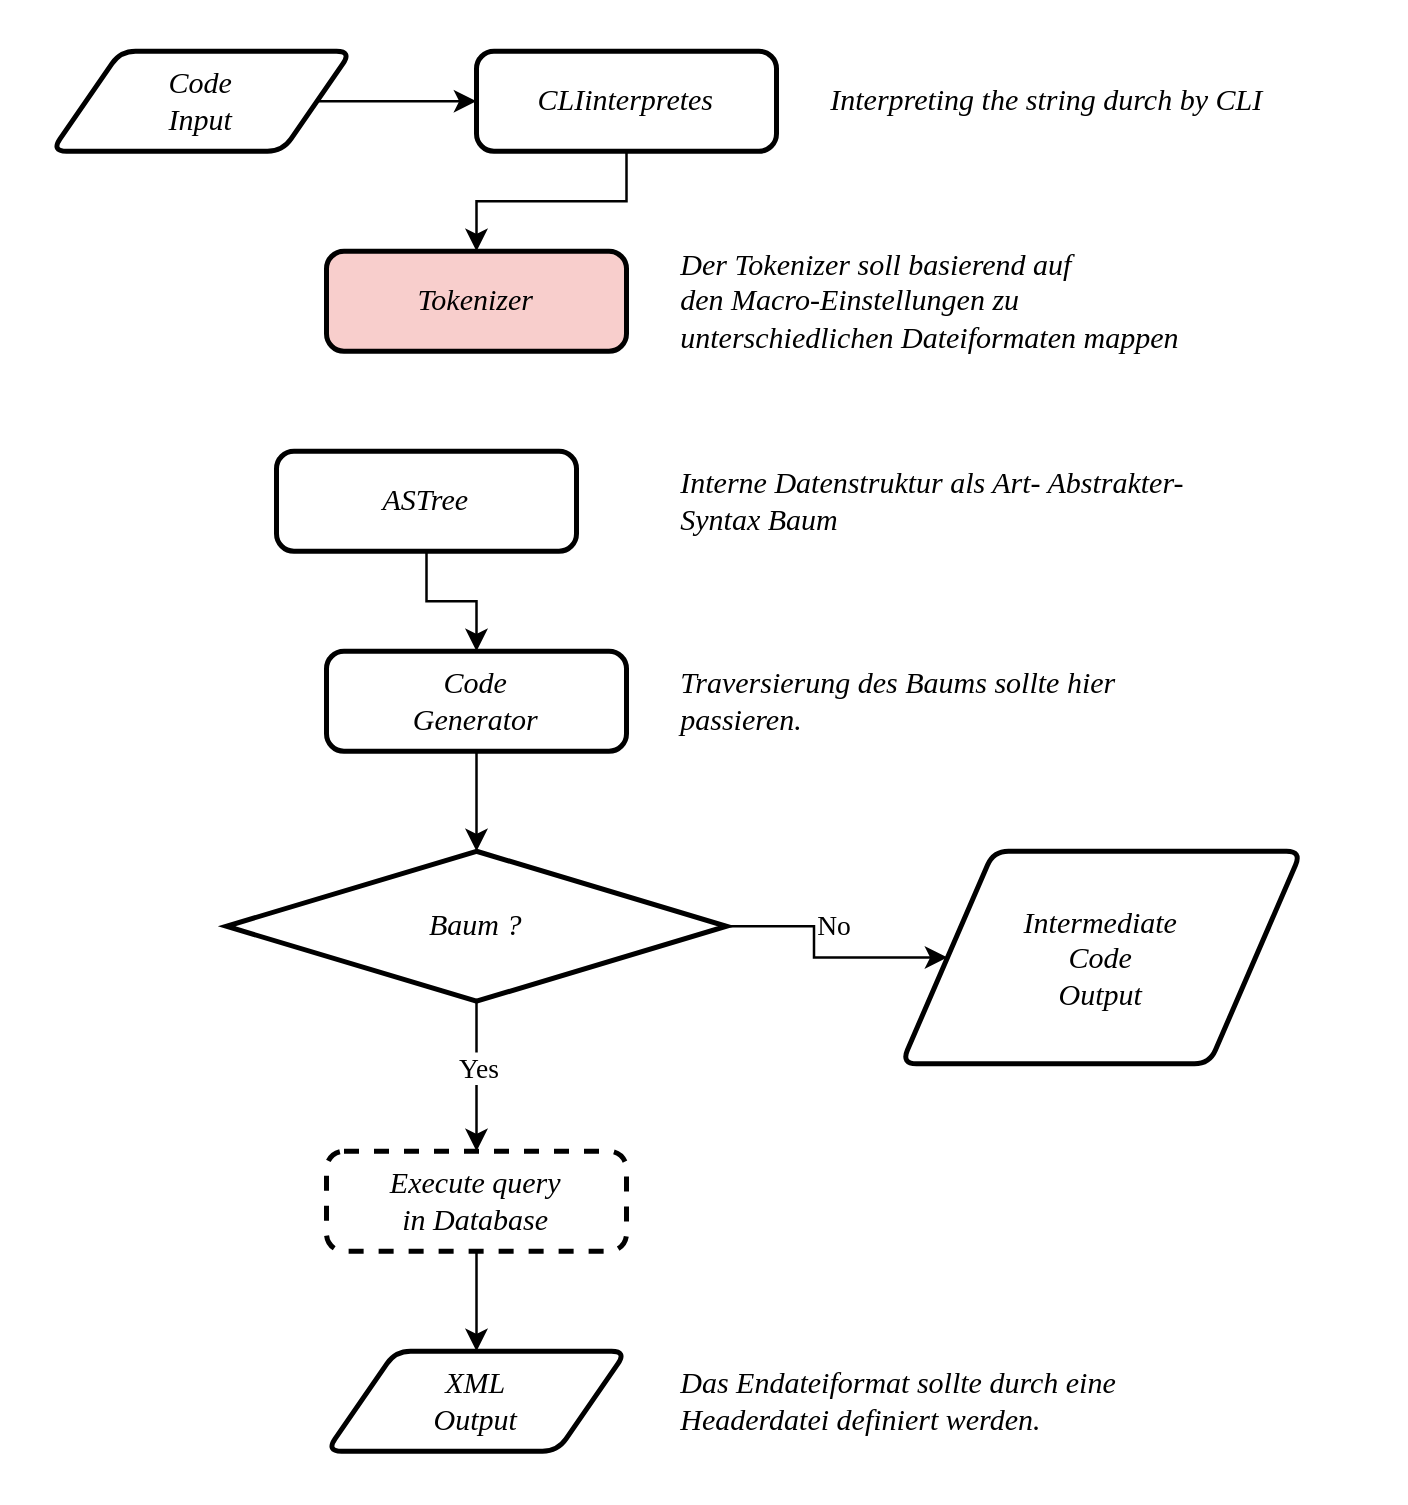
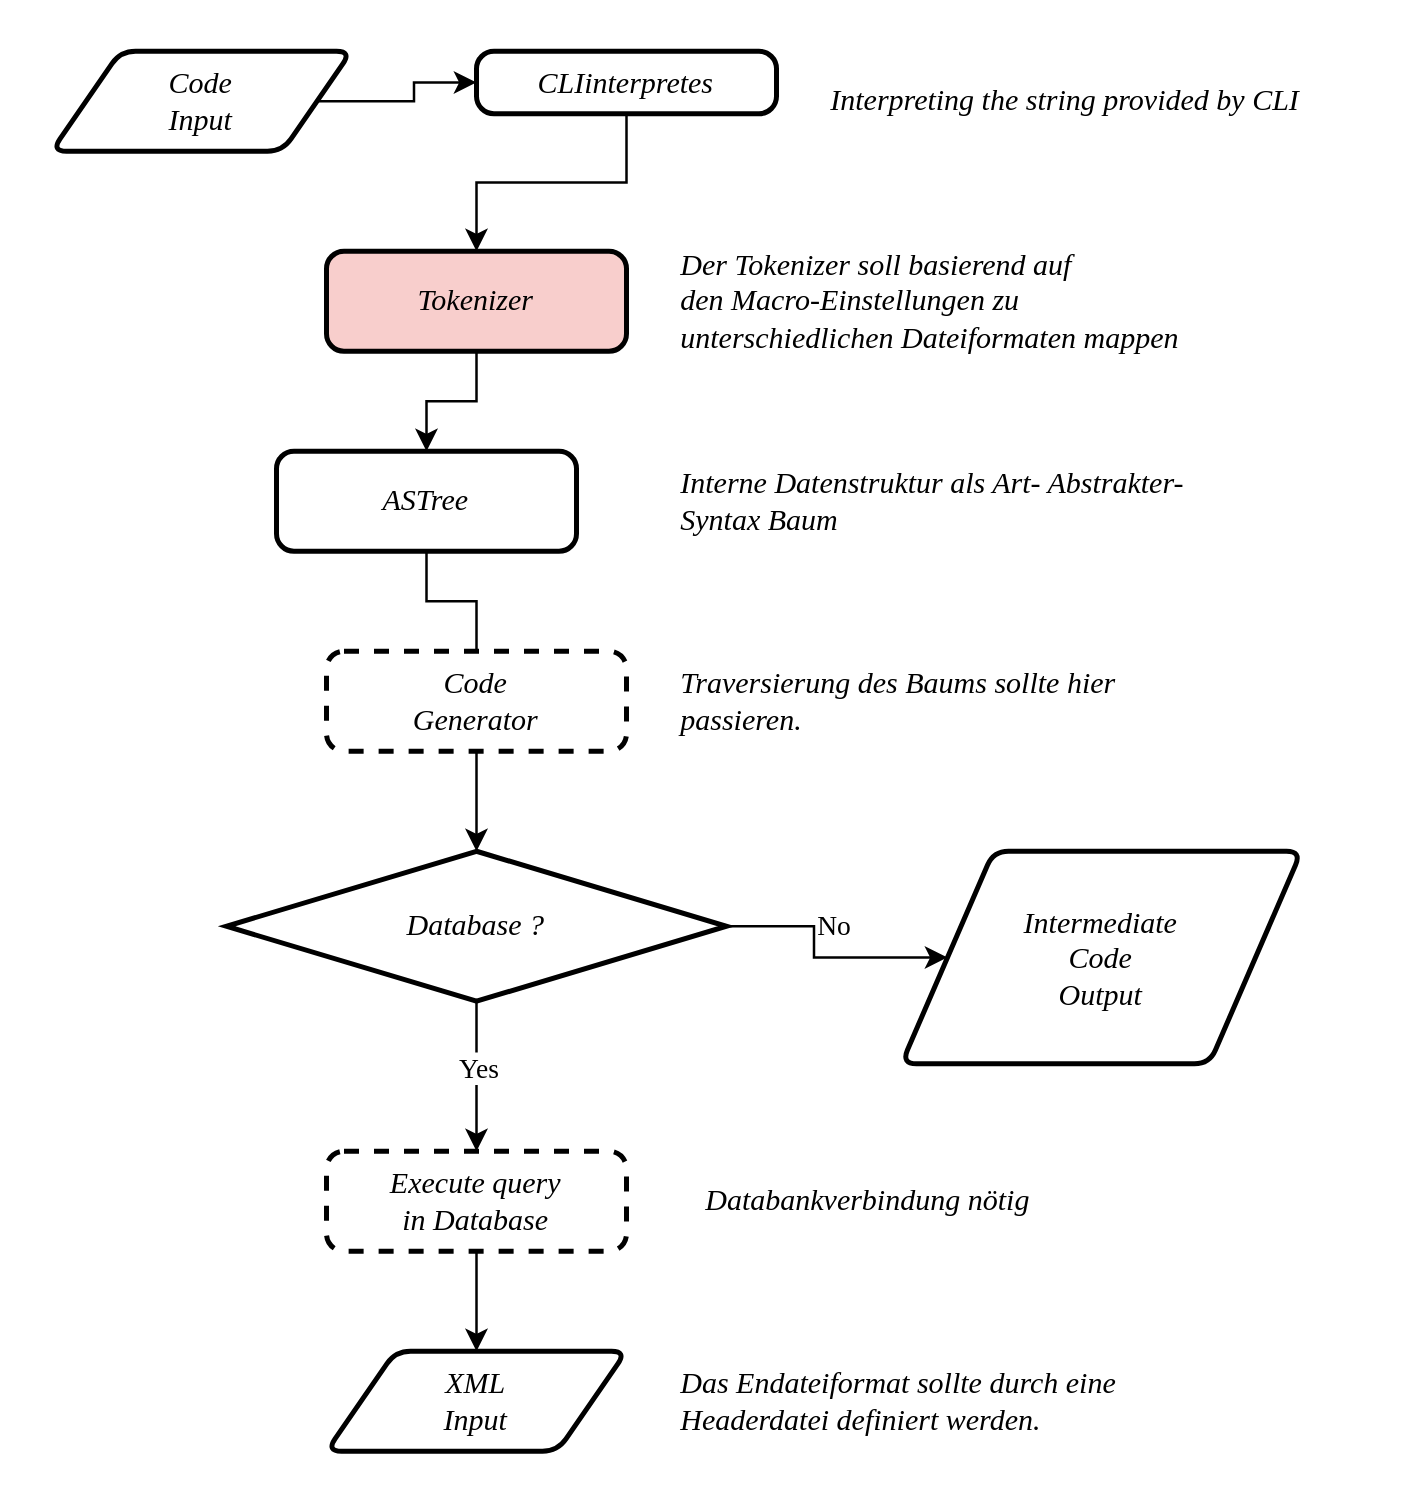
node "CLIinterpretes": size 300x100 -> 300x63
node "Interpreting the string durch by CLI": label "Interpreting the string durch by CLI" -> "Interpreting the string provided by CLI"
edge "Tokenizer" -> "ASTree": added
edge "ASTree" -> "Code Generator": arrowhead classic -> none
node "Code Generator": style solid -> dashed
node "Baum ?": label "Baum ?" -> "Database ?"
node "Databankverbindung nötig": added
node "XML Output": label "XML Output" -> "XML Input"
